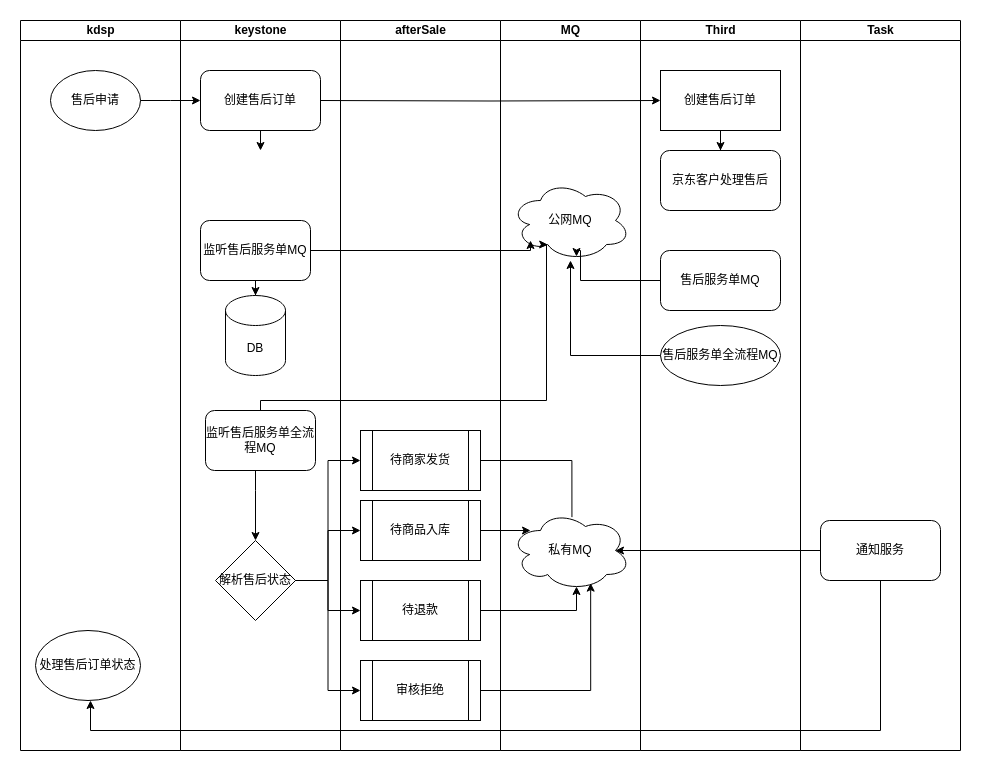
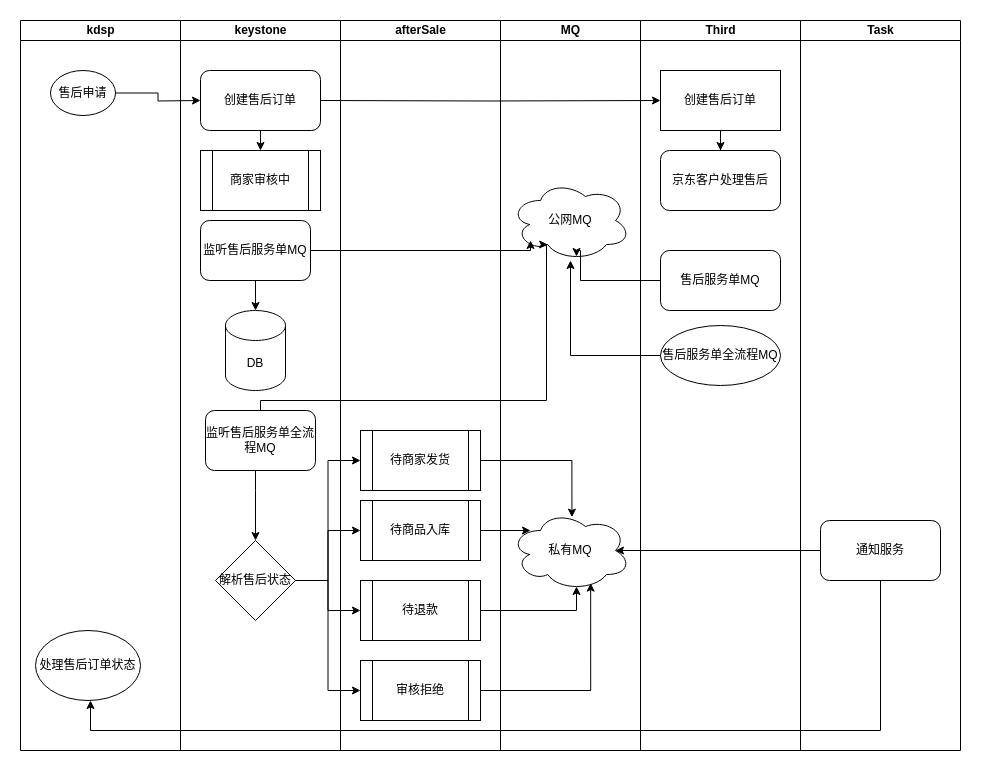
node "售后申请": size 90x60 -> 65x45
node "商家审核中": added
node "DB": moved (256, 336) -> (256, 351)
edge "待商家发货" -- "私有MQ": arrowhead none -> classic
